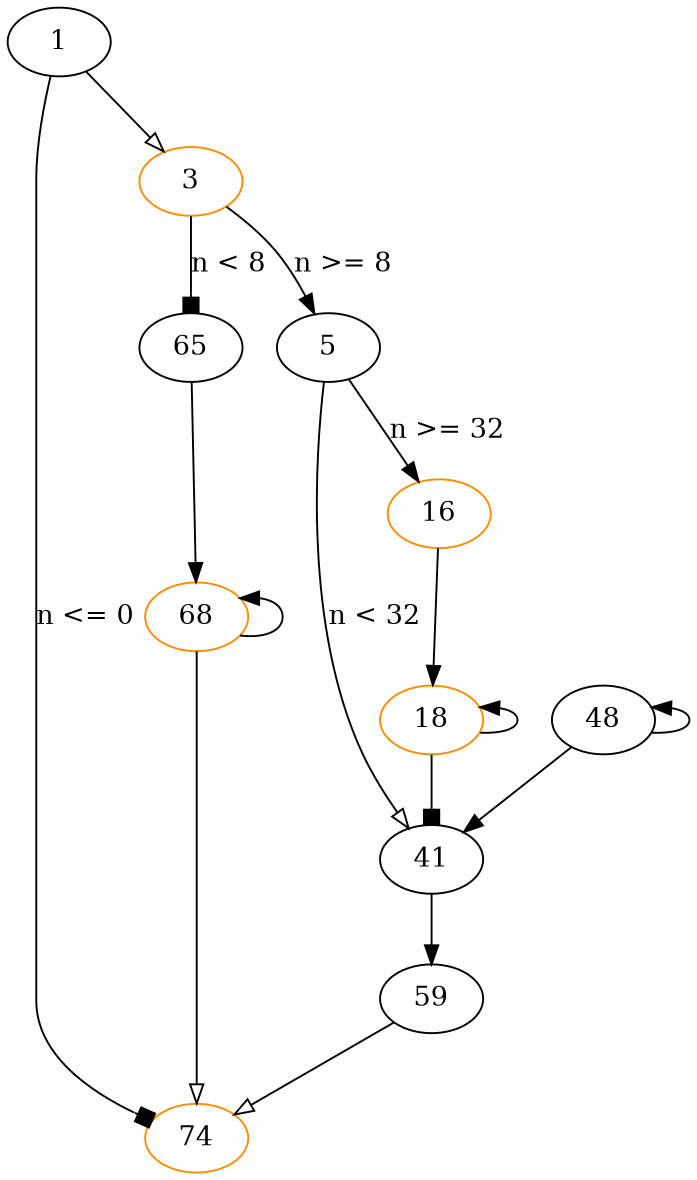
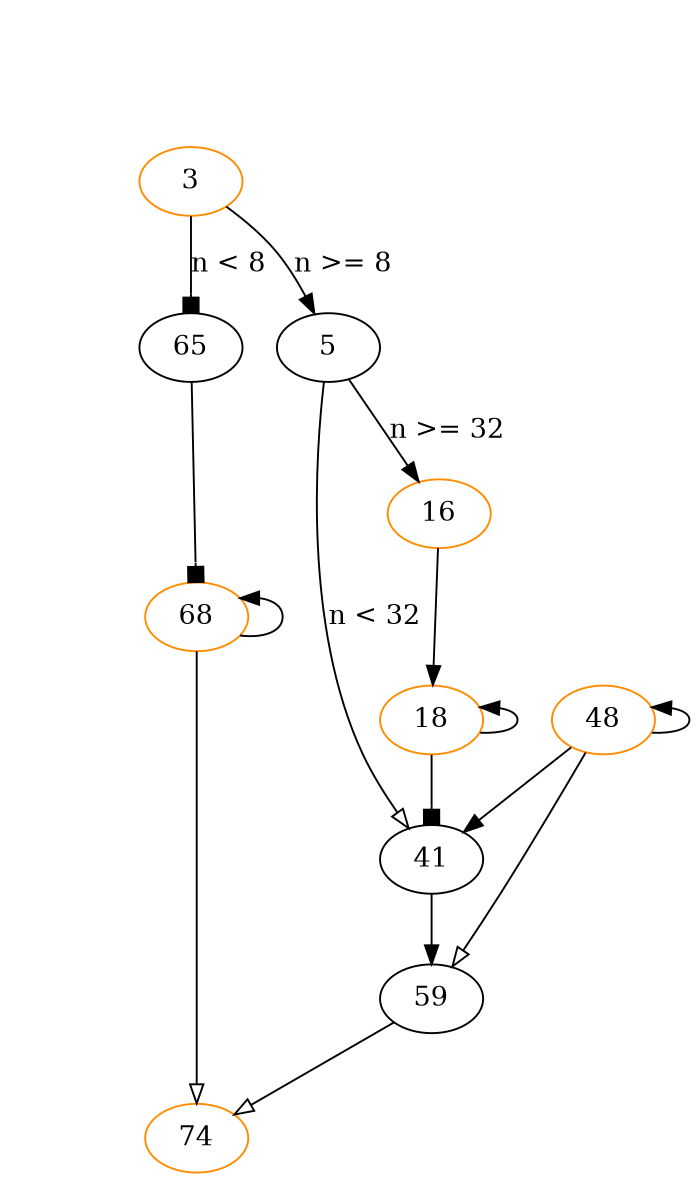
node "1": removed
edge "65" -> "68": arrowhead normal -> box
node "48": color black -> darkorange
edge "48" -> "59": added
